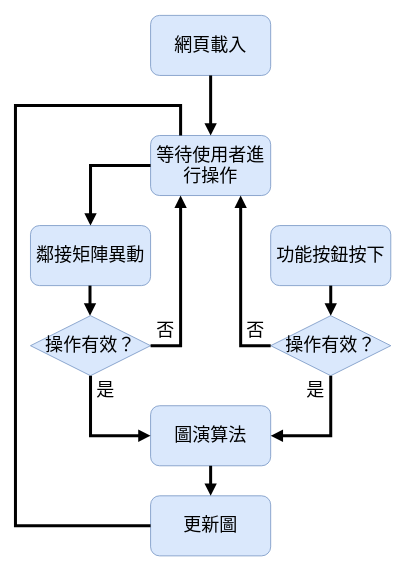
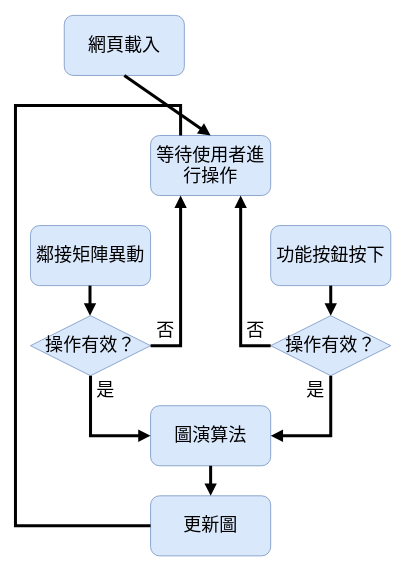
node "網頁載入": moved (210, 45) -> (124, 45)
edge "等待使用者進行操作" -> "鄰接矩陣異動": removed
